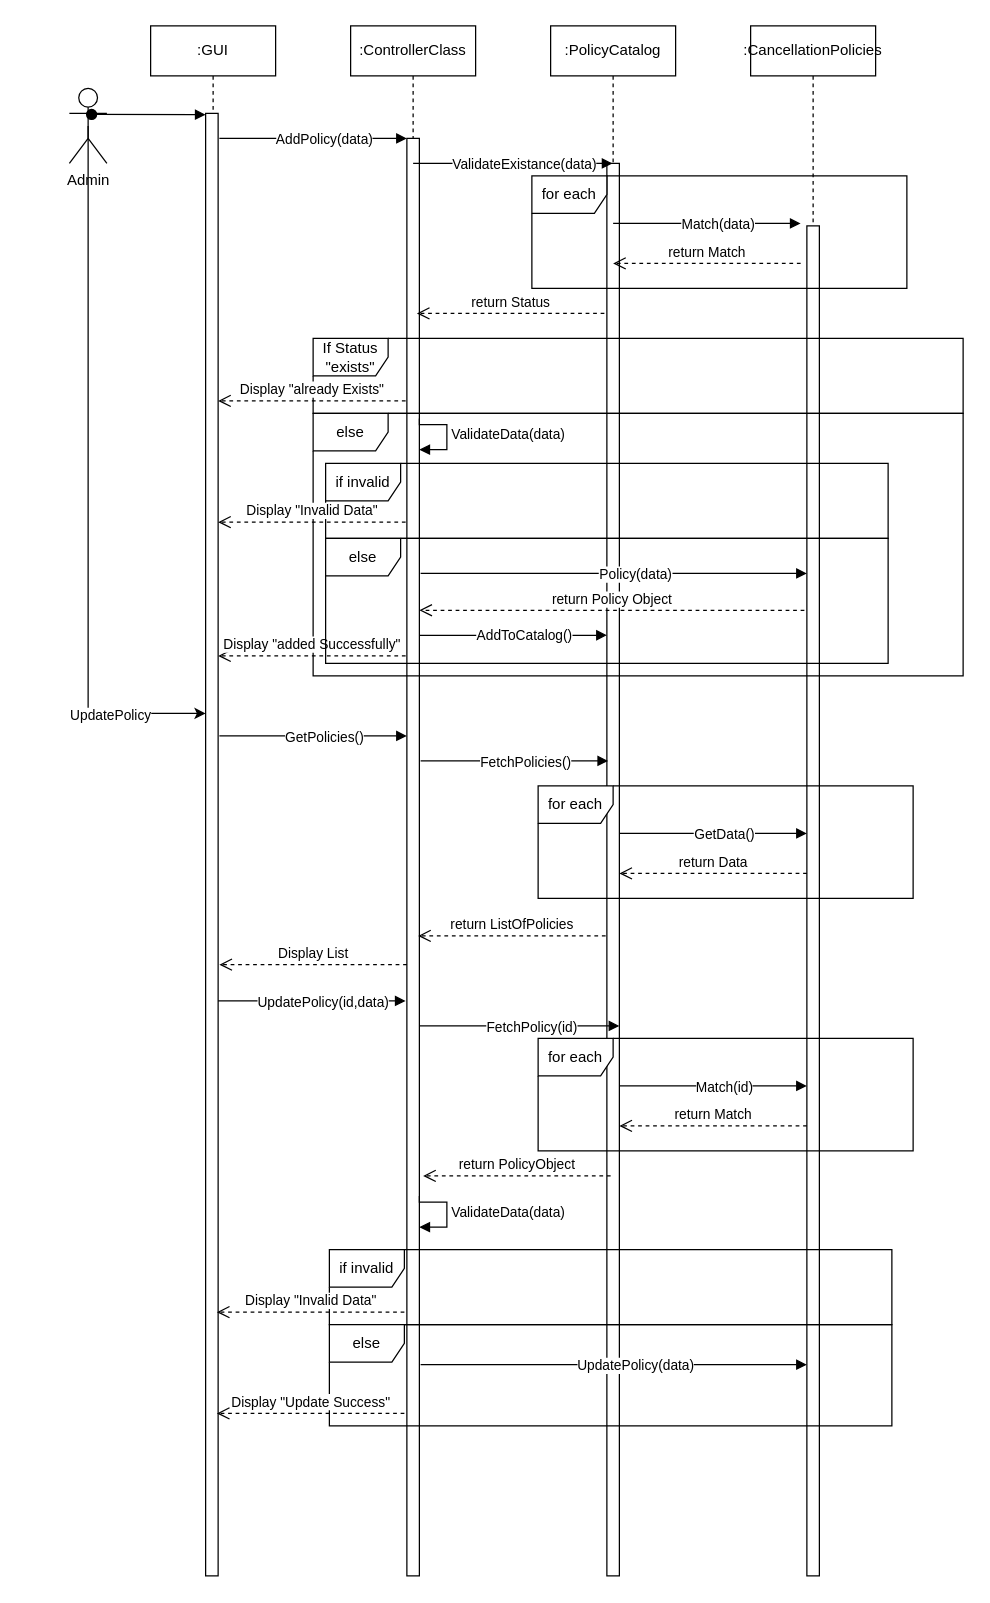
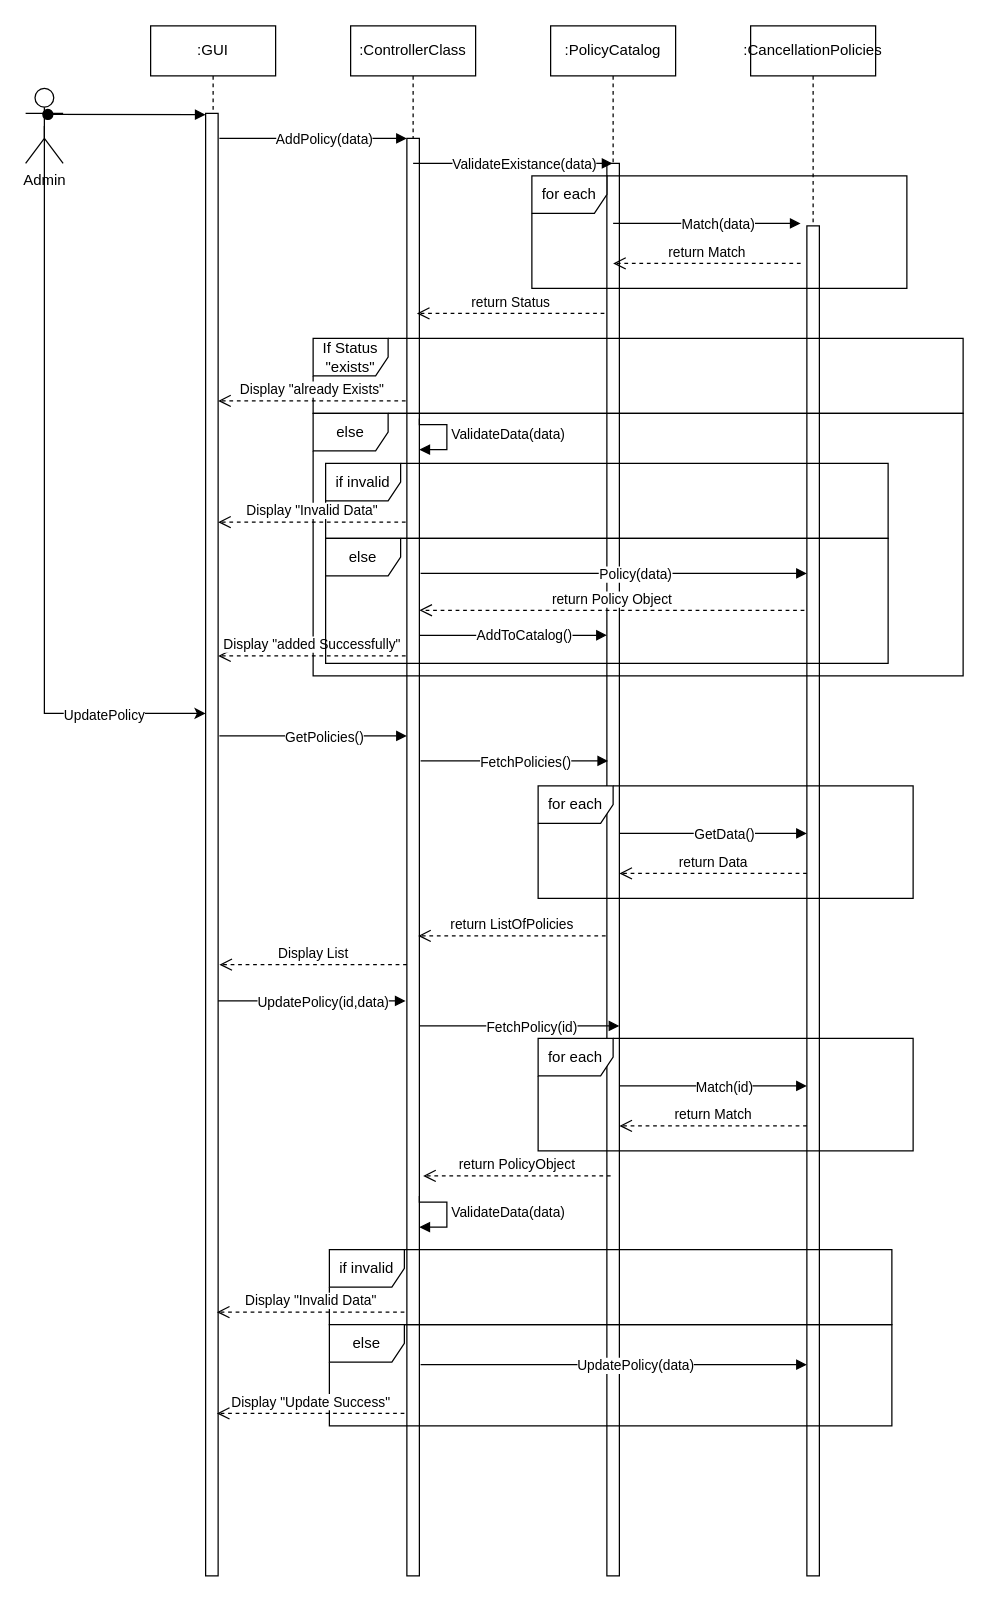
node "Admin": moved (88, 126) -> (44, 126)
